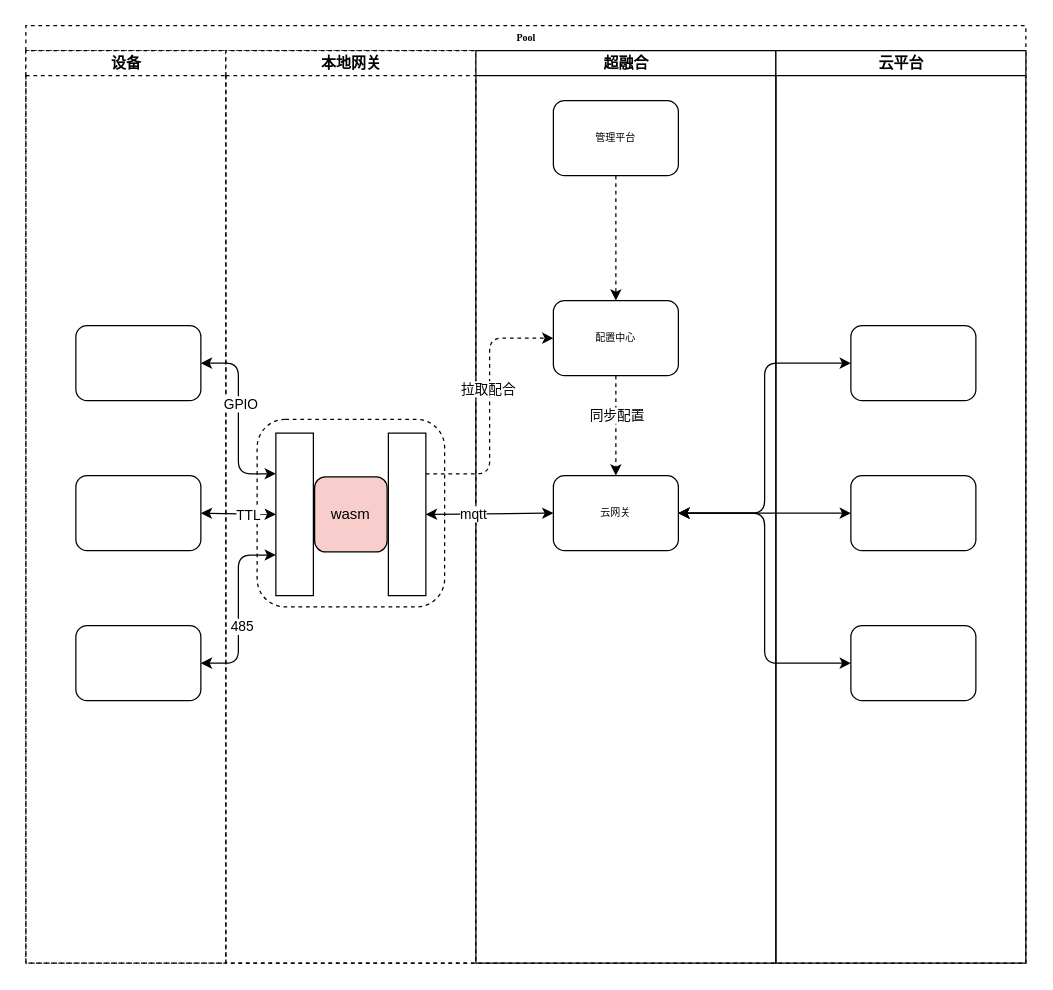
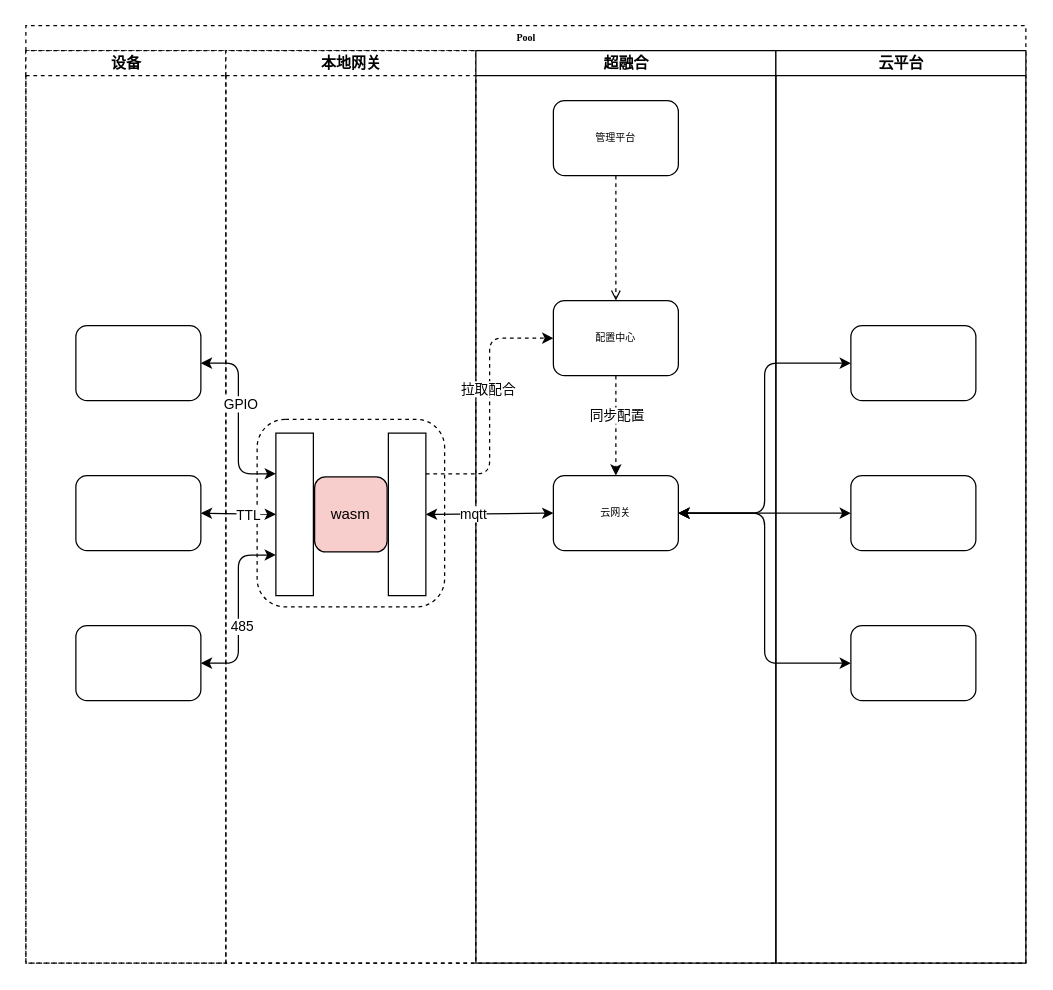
edge "管理平台" -> "配置中心": arrowhead classic -> open
